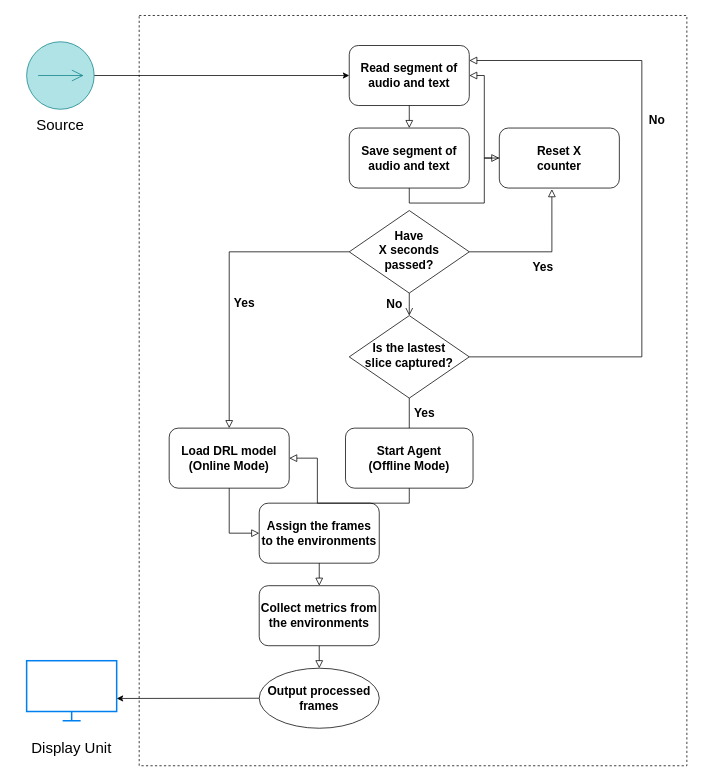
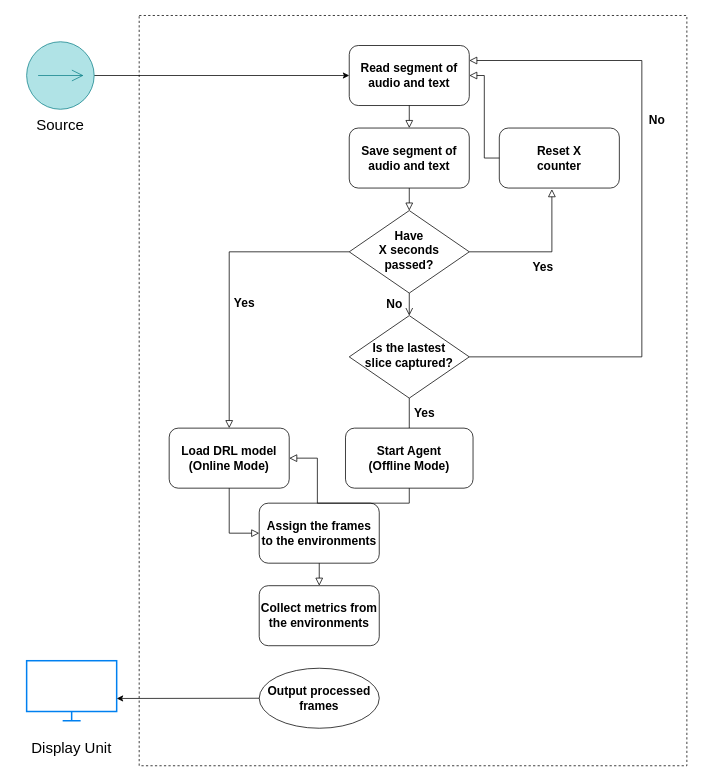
edge "Save segment of audio and text" -> "Reset X counter": now "Save segment of audio and text" -> "HaveX secondspassed?"
edge "Collect metrics from the environments" -> "Output processed frames": removed
